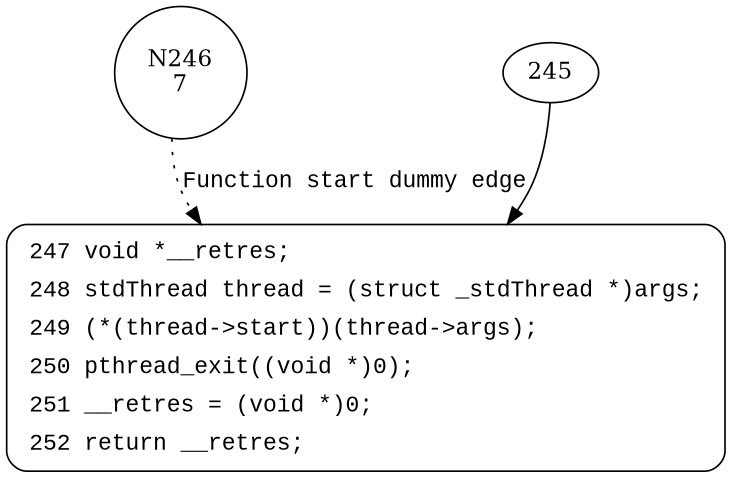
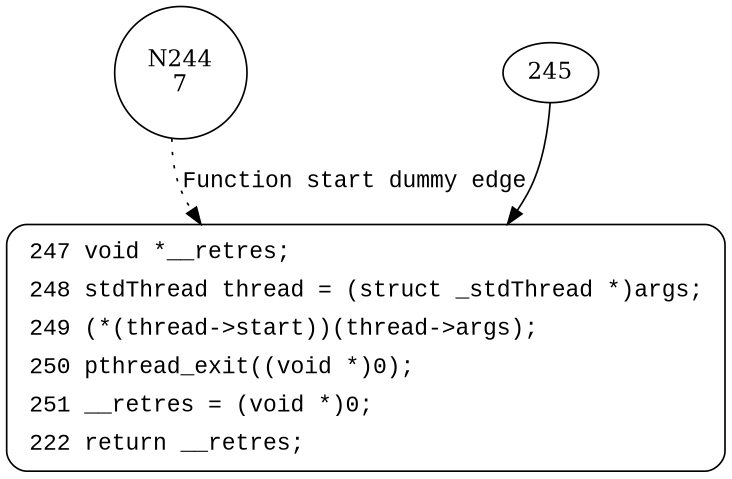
node "N246 7": label "N246 7" -> "N244 7"
node "247": text "252" -> "222"
